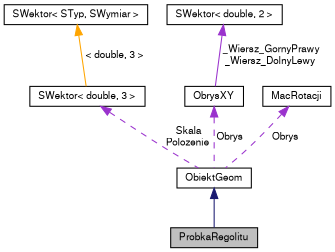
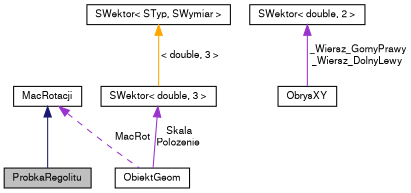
edge "ObiektGeom" -> "MacRotacji": label " Obrys" -> " MacRot"
edge "ObiektGeom" -> "SWektor< double, 3 >": style dashed -> solid
edge "ObiektGeom" -> "ObrysXY": removed, label "Obrys"
edge "ProbkaRegolitu" -> "ObiektGeom": now "ProbkaRegolitu" -> "MacRotacji"
